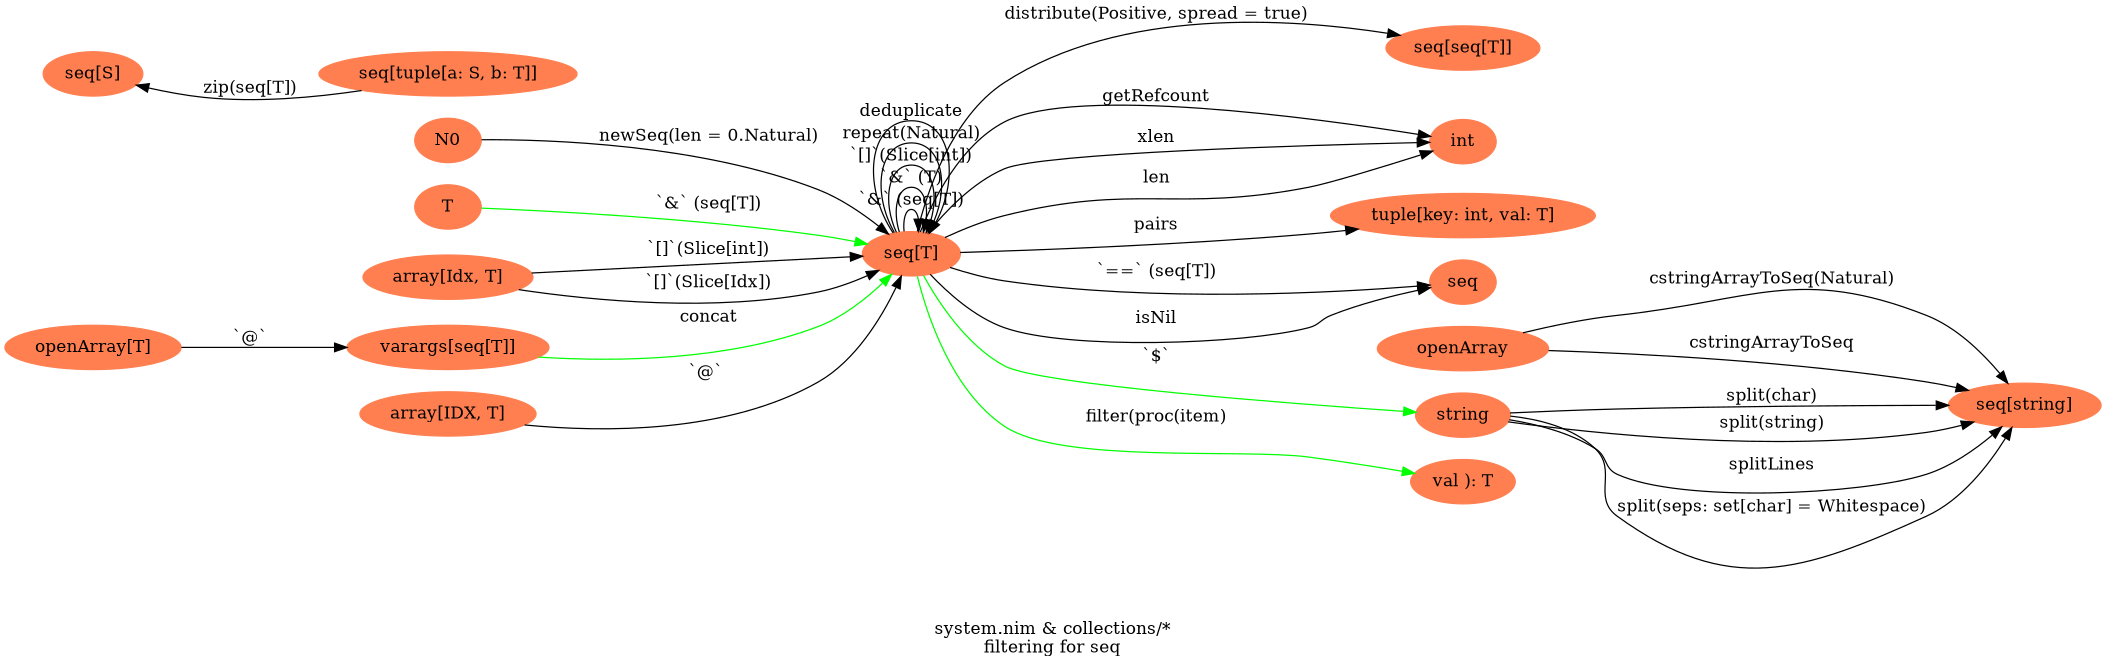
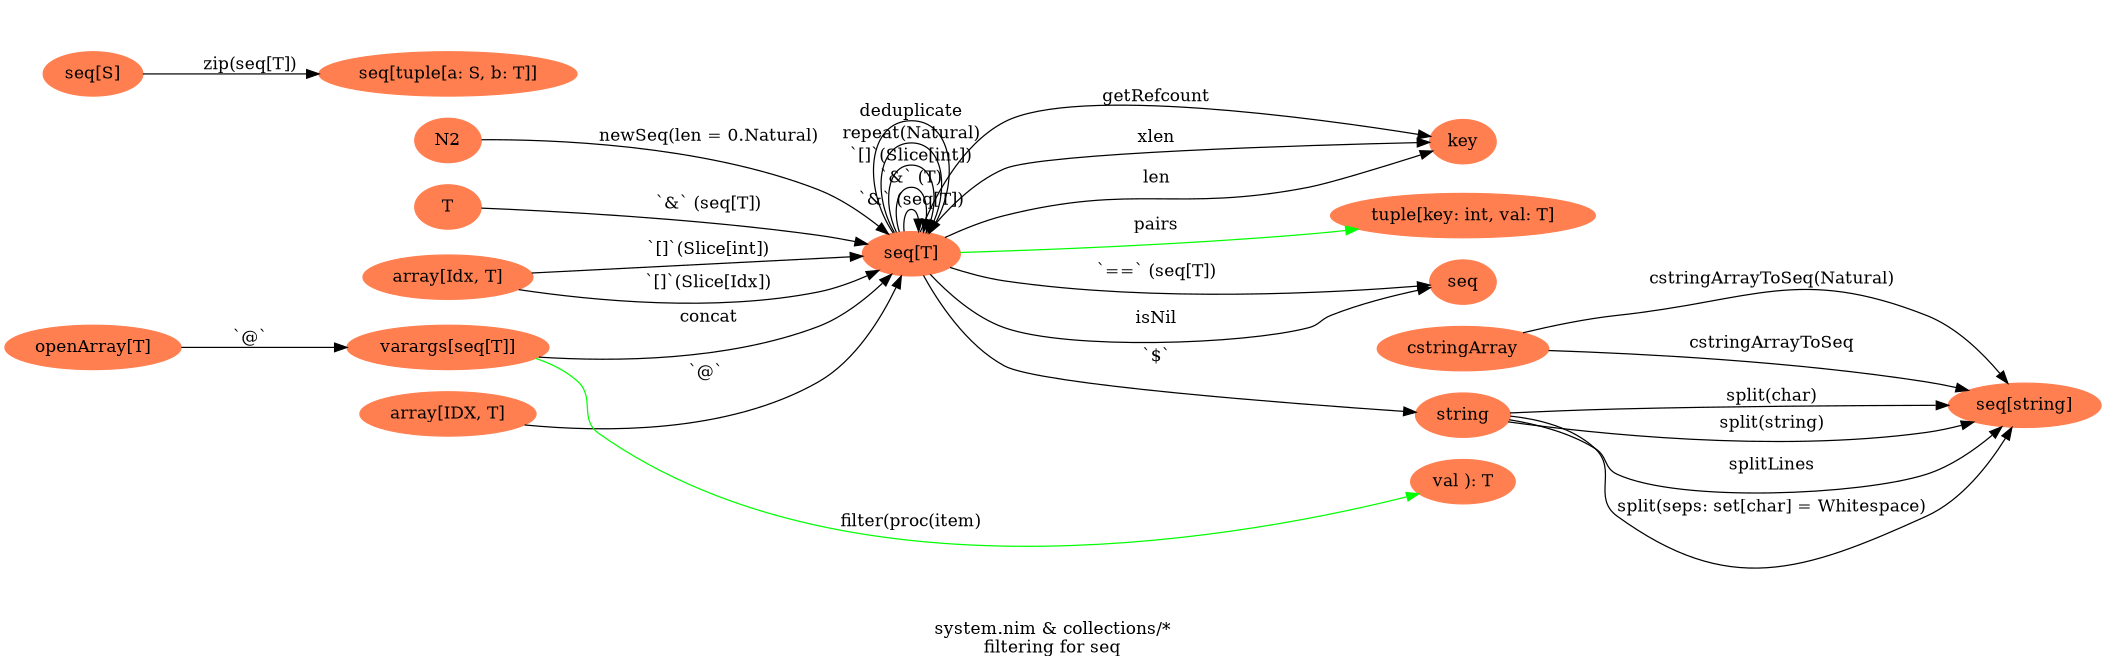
node "seq[seq[T]]": removed
edge "seq[tuple[a: S, b: T]]" -> "seq[S]": reversed
node "N0": label "N0" -> "N2"
node "int": label "int" -> "key"
edge "T" -> "seq[T]": color green -> black
edge "seq[T]" -> "tuple[key: int, val: T]": color black -> green
node "openArray": label "openArray" -> "cstringArray"
edge "varargs[seq[T]]" -> "seq[T]": color green -> black
edge "seq[T]" -> "string": color green -> black
edge "seq[T]" -> "val ): T": now "varargs[seq[T]]" -> "val ): T"
